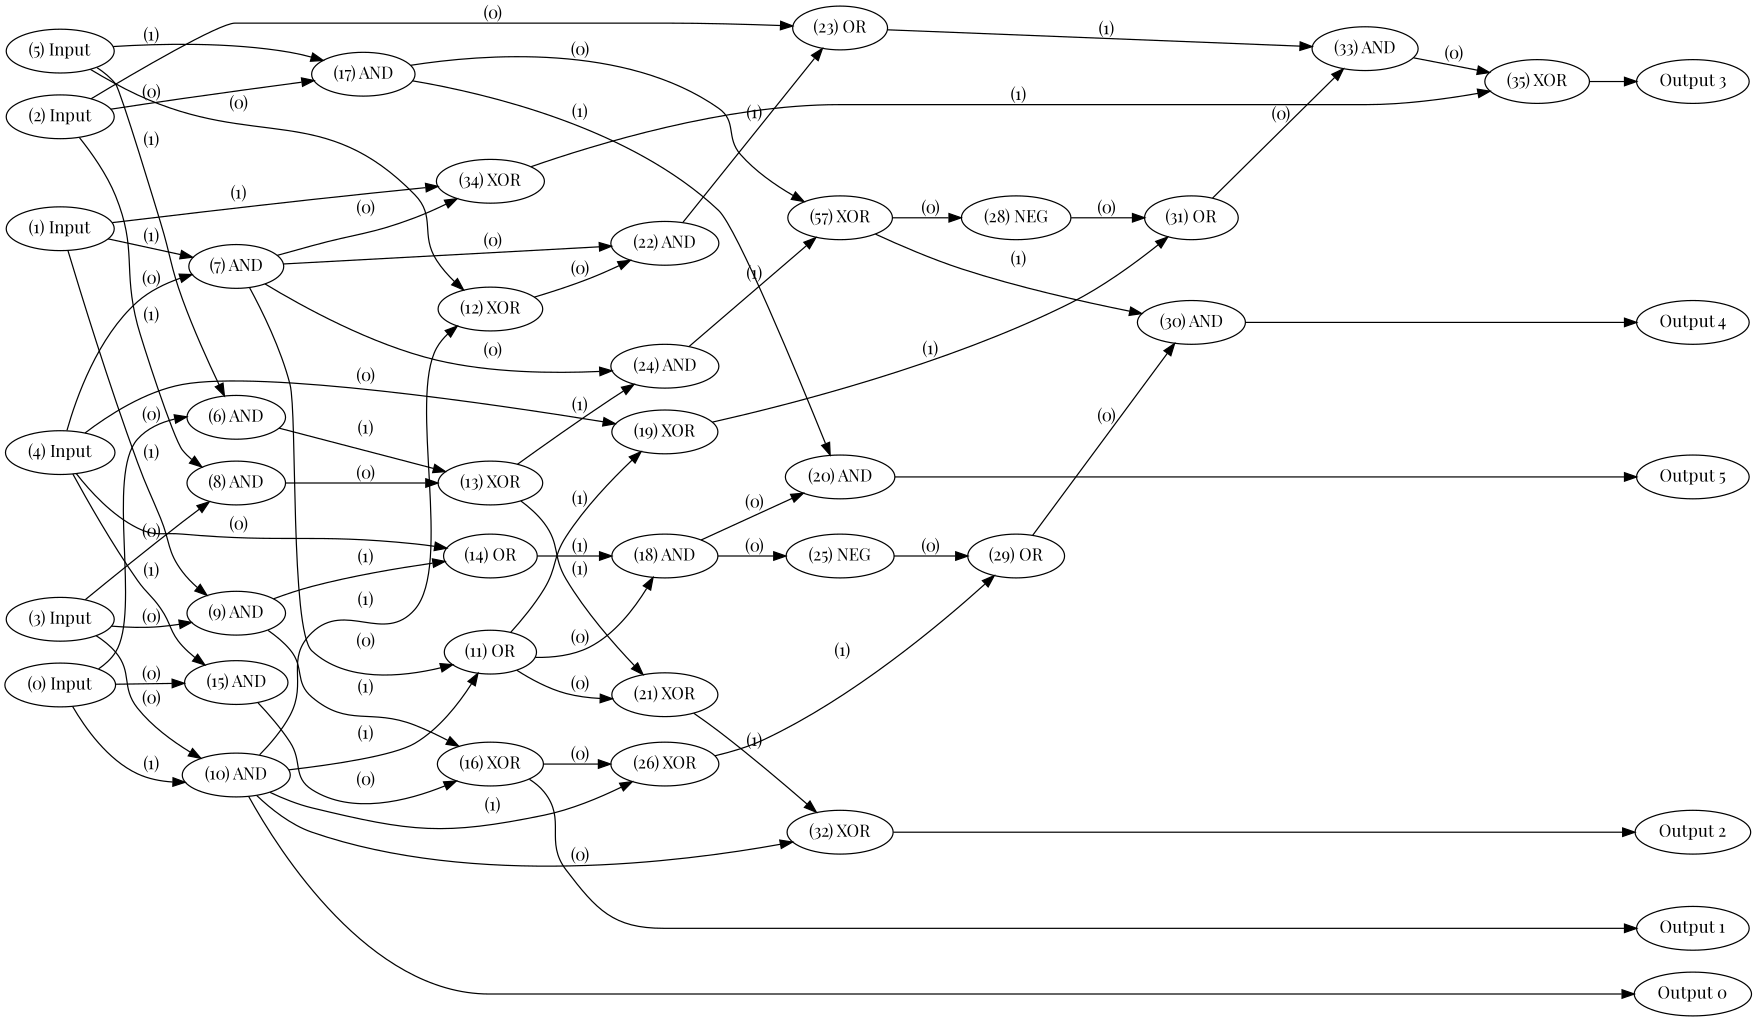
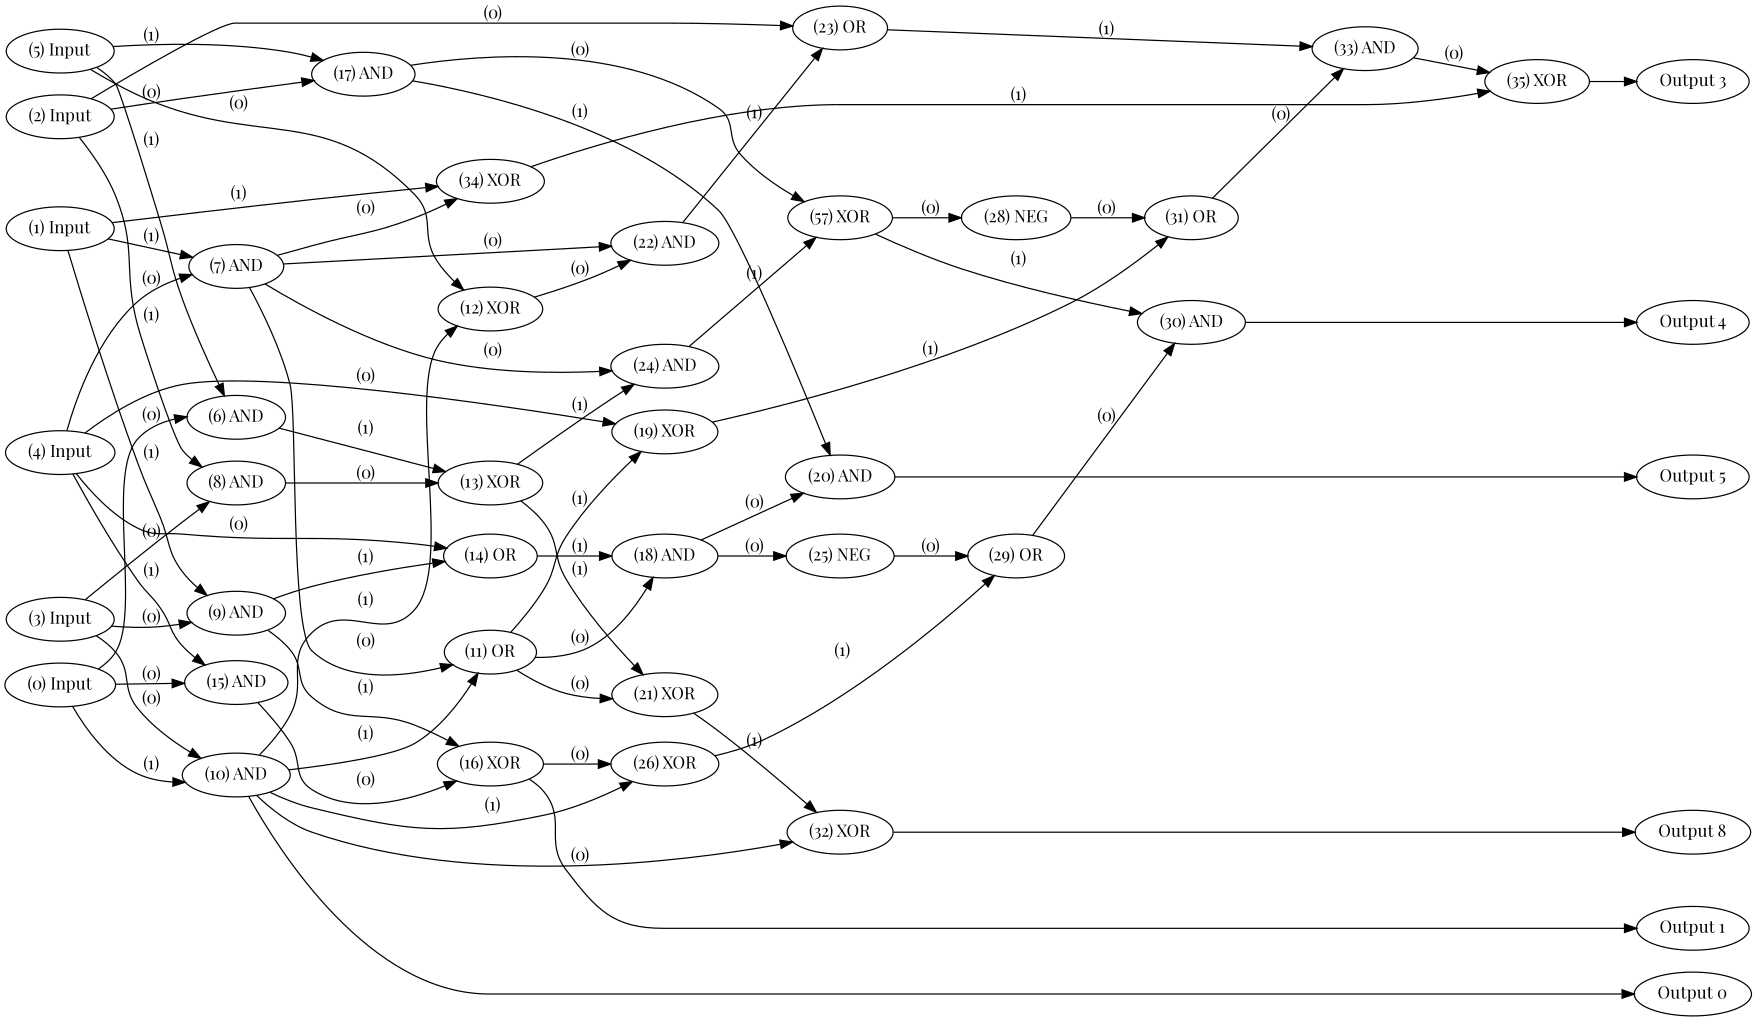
node "Output 2": label "Output 2" -> "Output 8"
